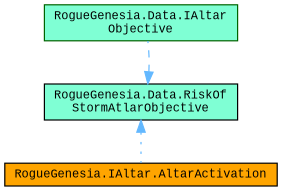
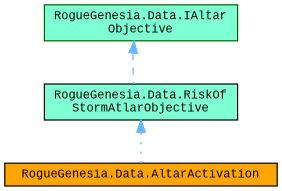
edge "RogueGenesia.Data.IAltar Objective" -> "RogueGenesia.Data.RiskOf StormAtlarObjective": reversed
node "RogueGenesia.IAltar.AltarActivation": label "RogueGenesia.IAltar.AltarActivation" -> "RogueGenesia.Data.AltarActivation"
